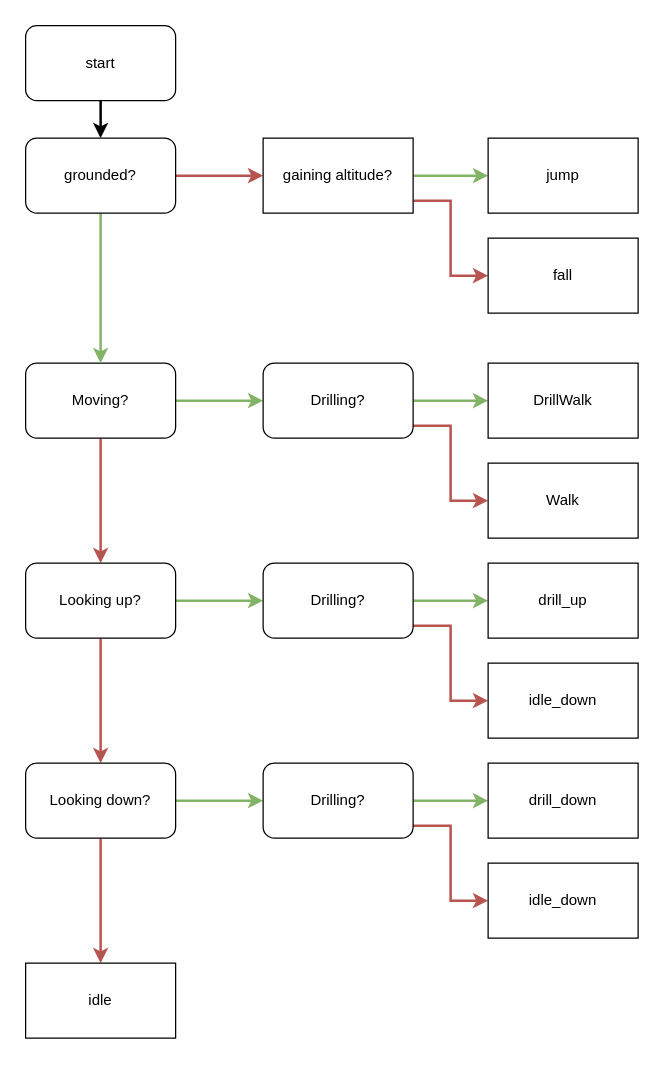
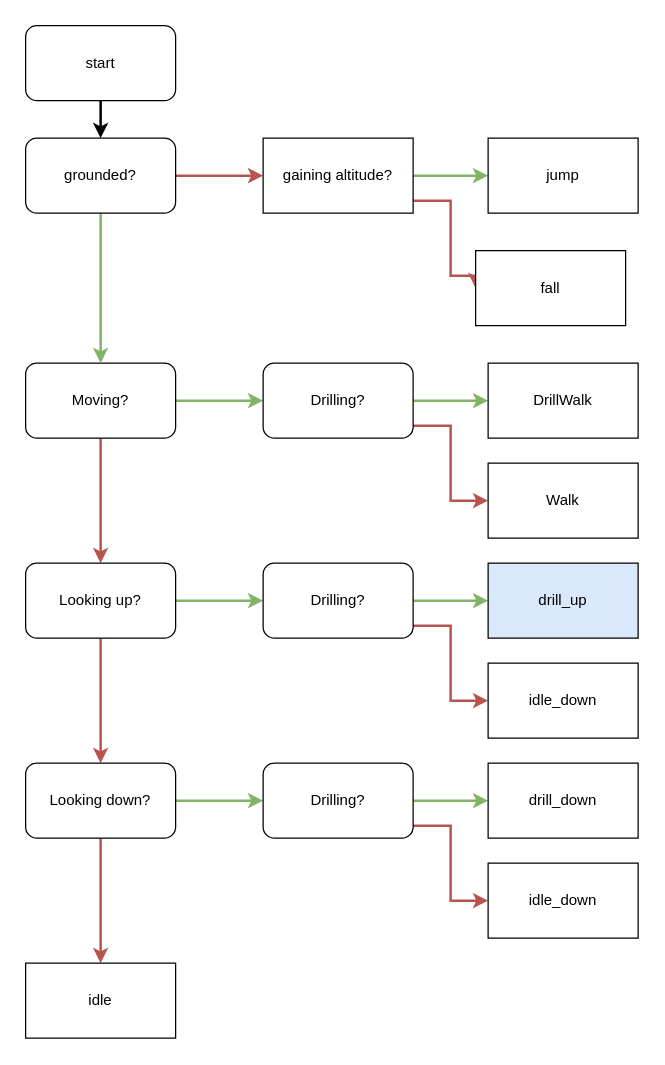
node "fall": moved (563, 276) -> (551, 288)
node "drill_up": fillcolor #ffffff -> #dae8fc
